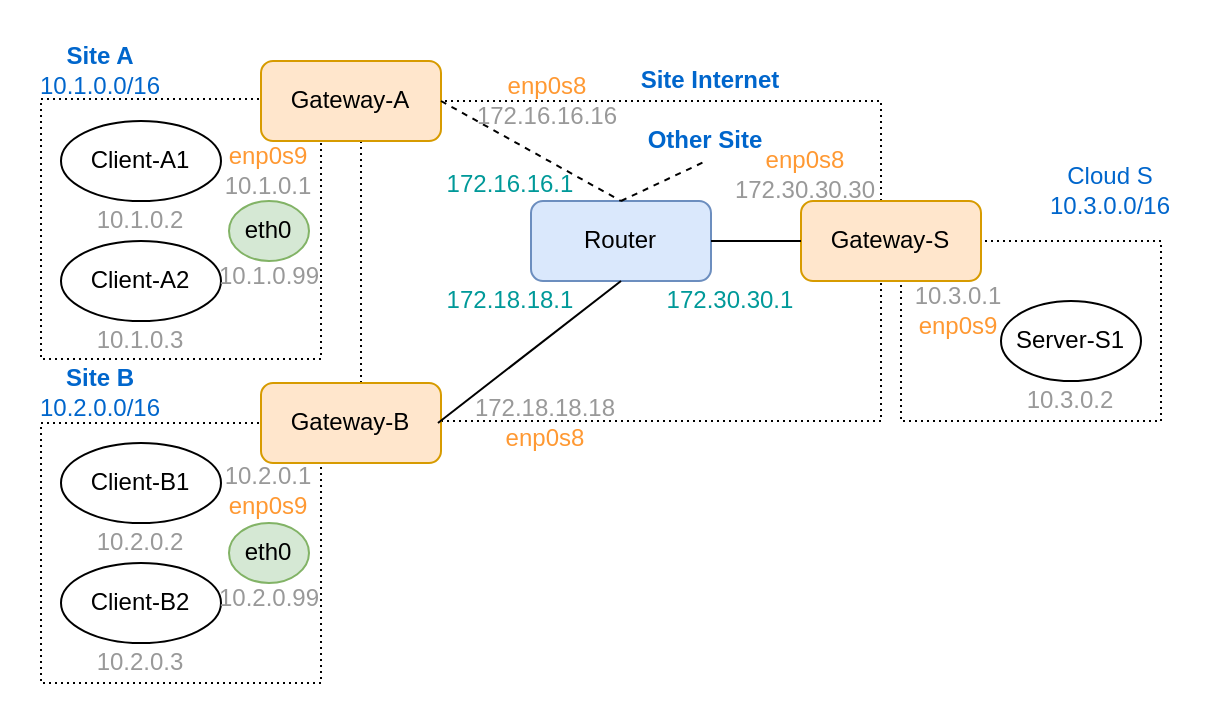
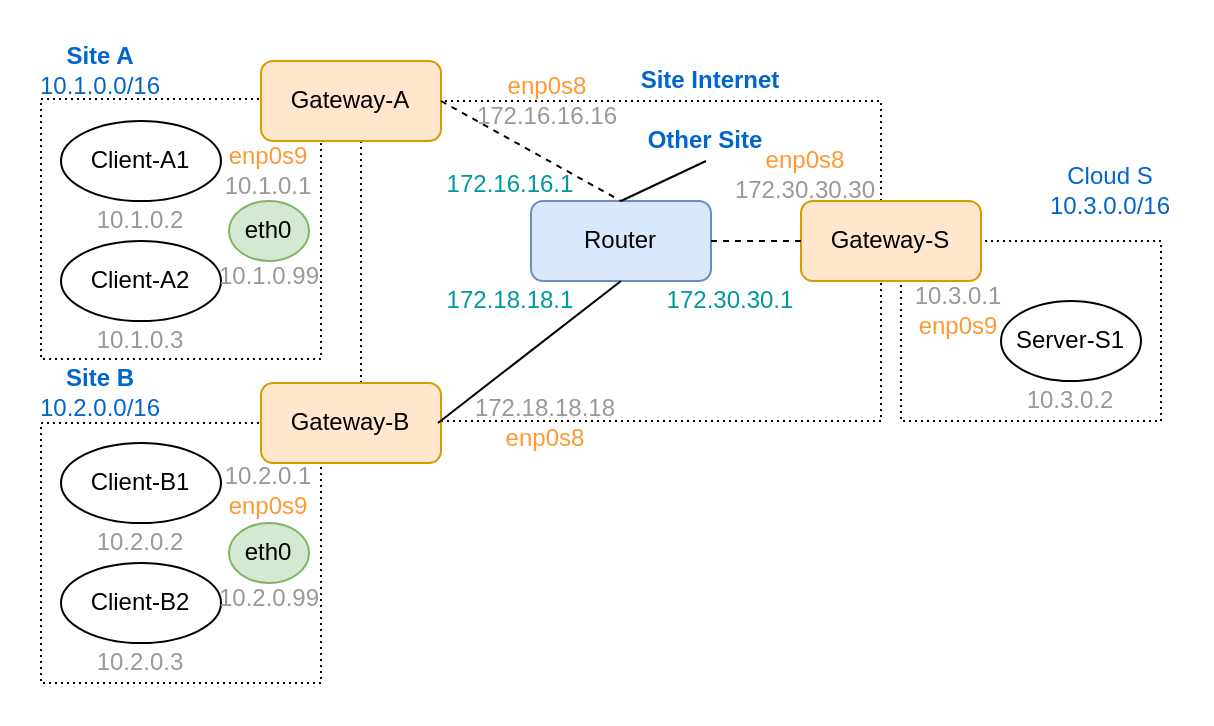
edge "Other Site" -- "Router": style dashed -> solid
edge "Router" -- "Gateway-S": style solid -> dashed
